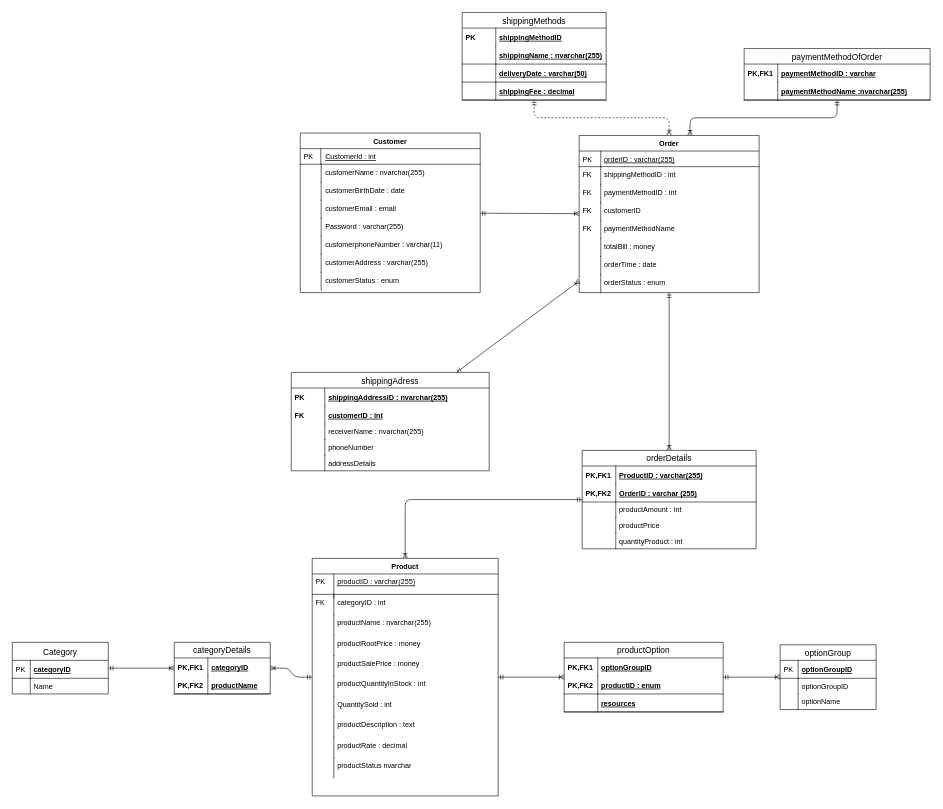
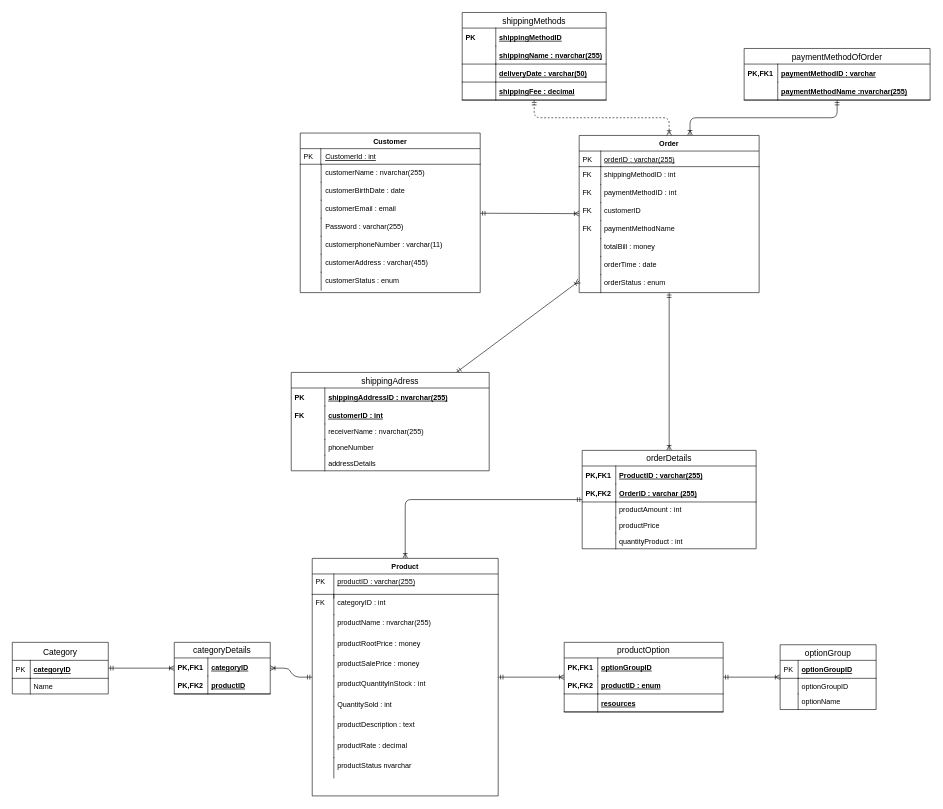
node "customerAddress : varchar(255)": label "customerAddress : varchar(255)" -> "customerAddress : varchar(455)"
node "productName": label "productName" -> "productID"
